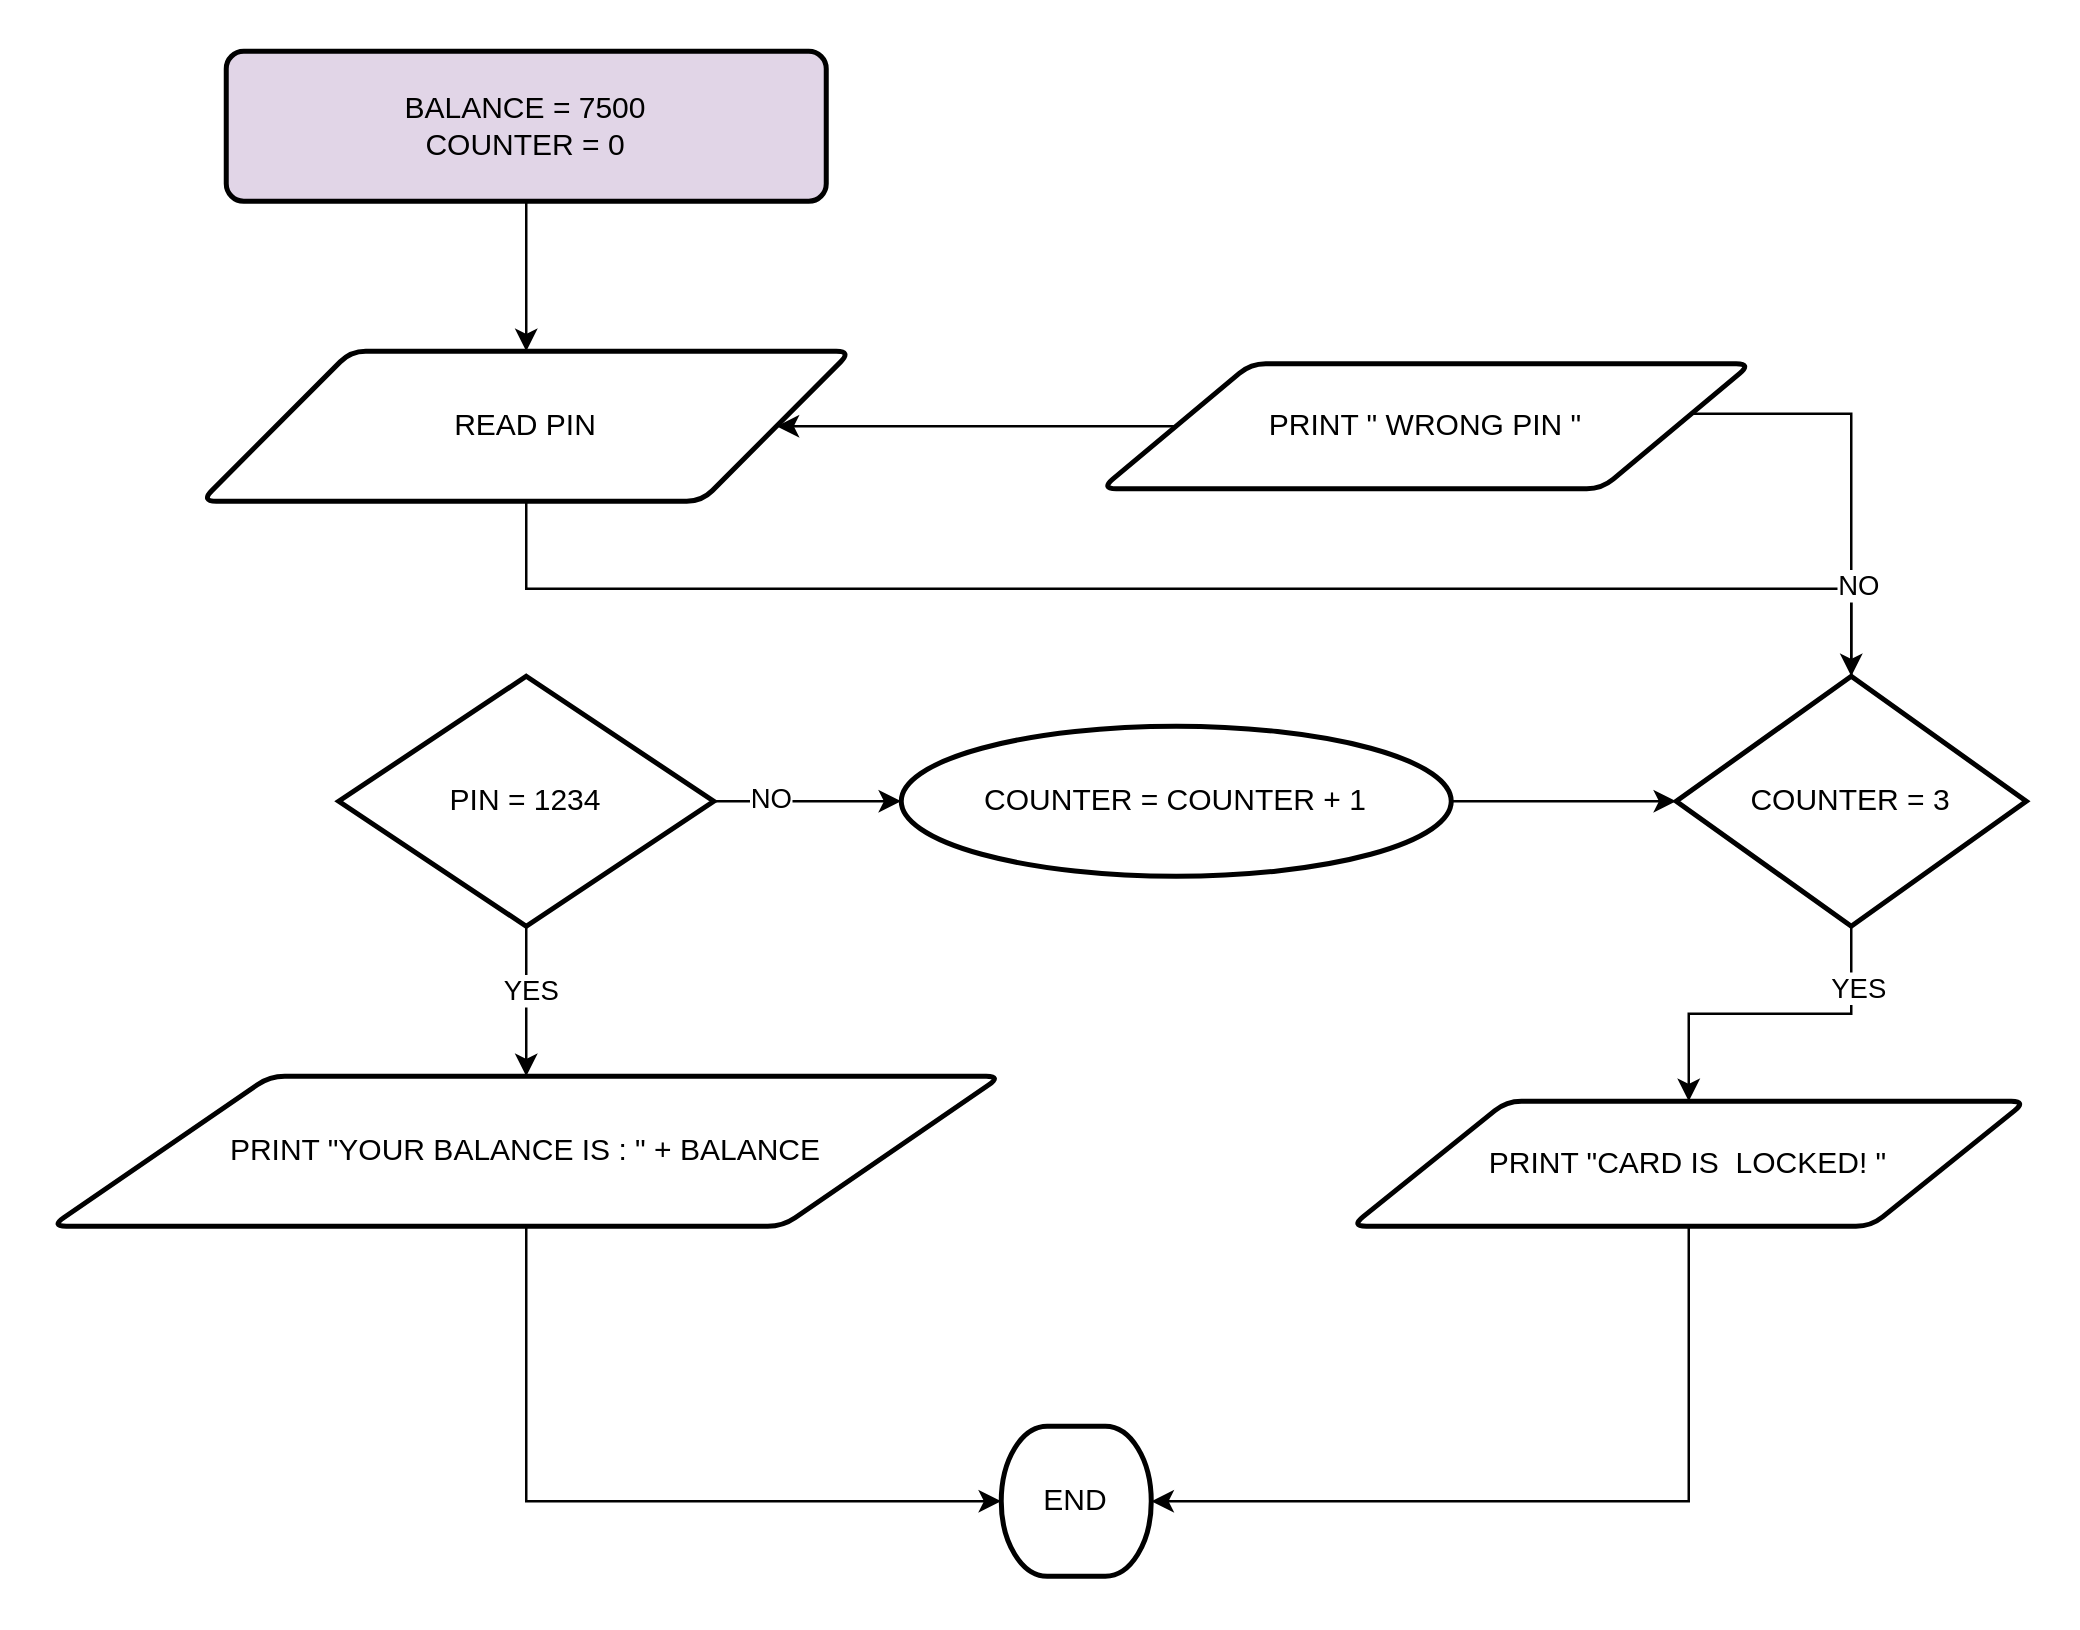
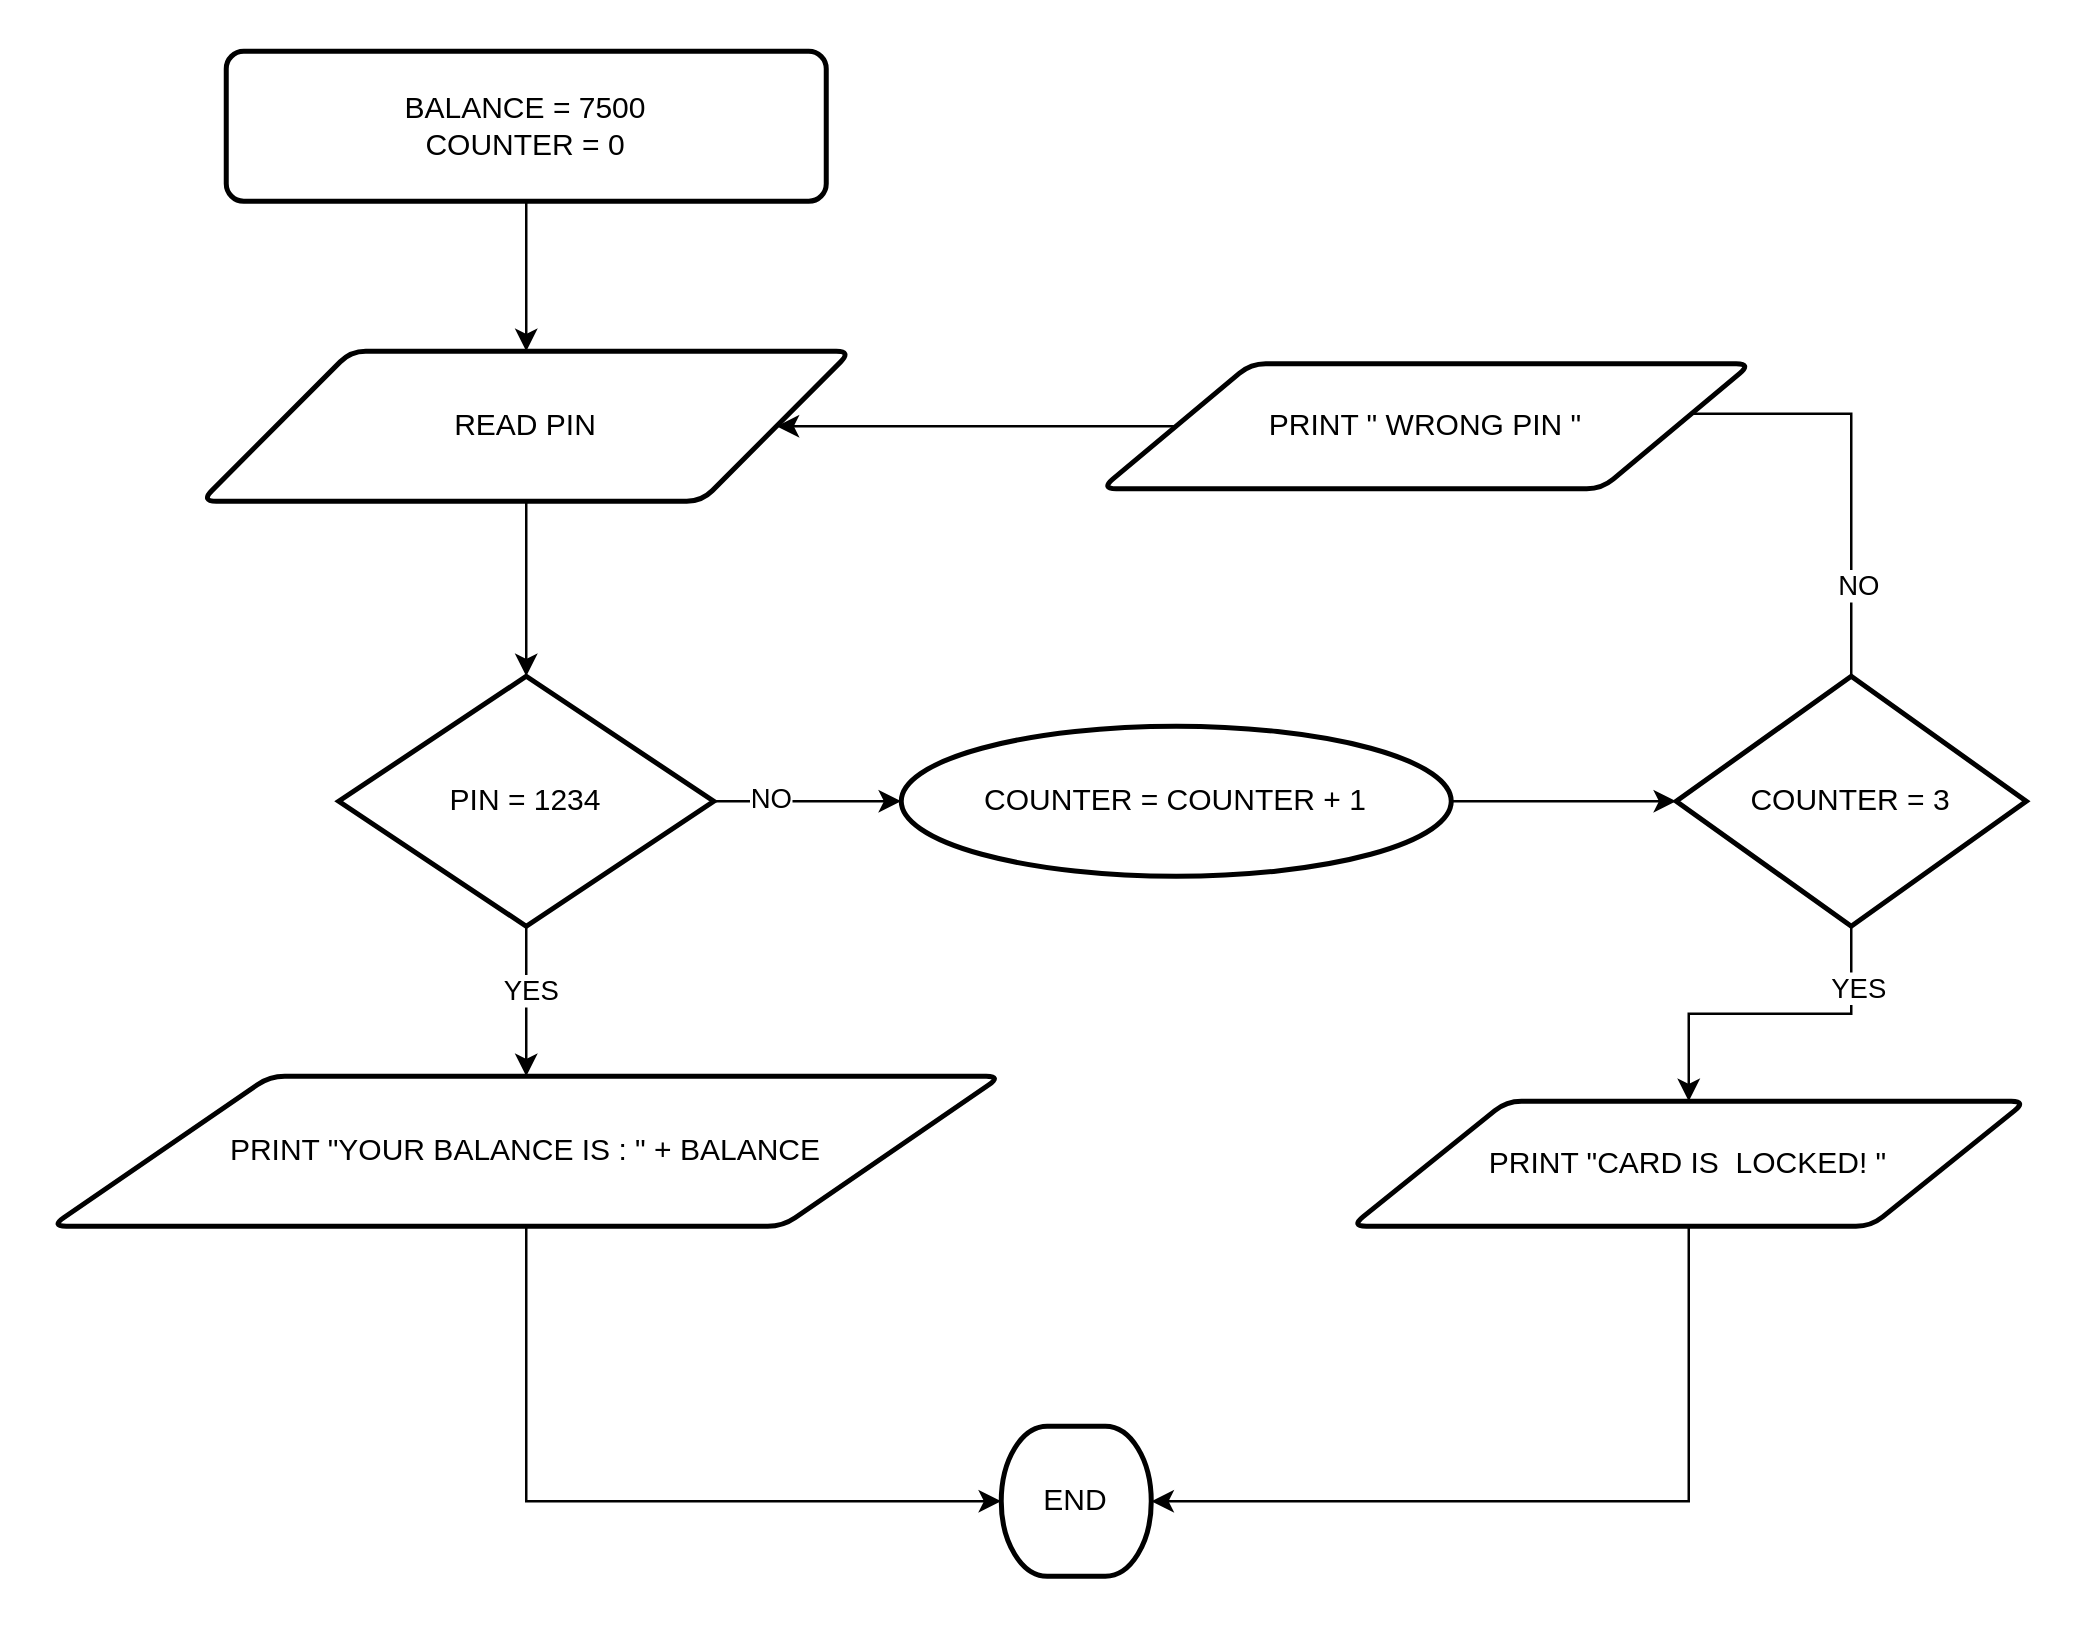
node "BALANCE = 7500 COUNTER = 0": fillcolor #e1d5e7 -> #ffffff
edge "READ PIN" -> "COUNTER = 3": now "READ PIN" -> "PIN = 1234"
